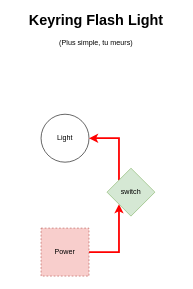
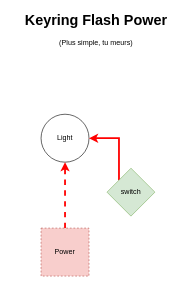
node "Keyring Flash Light (Plus simple, tu meurs)": label "Keyring Flash Light (Plus simple, tu meurs)" -> "Keyring Flash Power (Plus simple, tu meurs)"
edge "Power" -> "Light": added
edge "Power" -> "switch": removed
